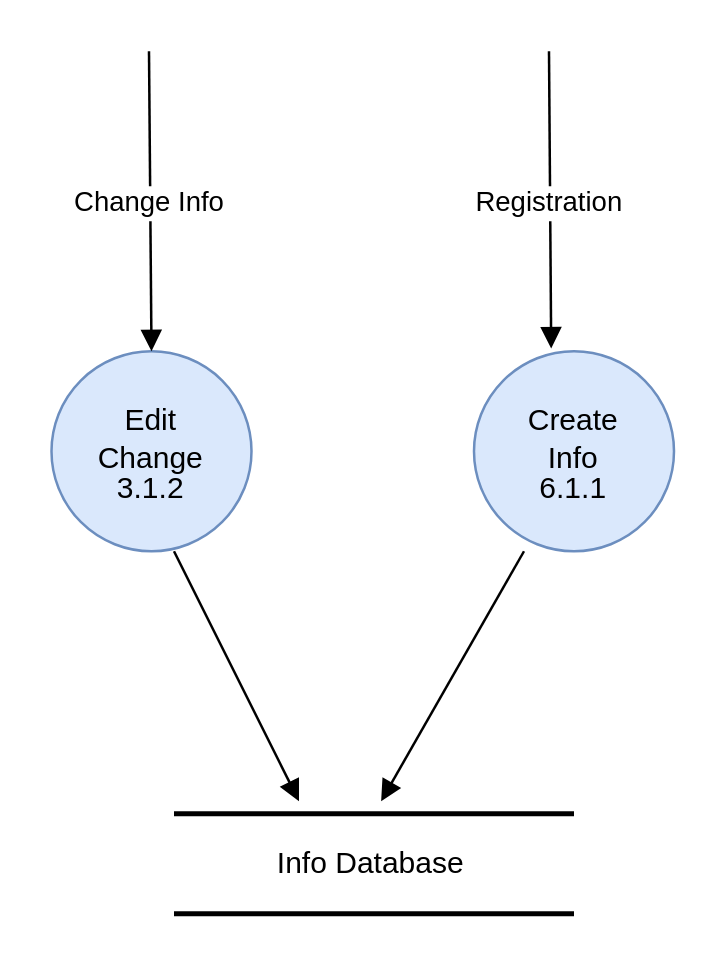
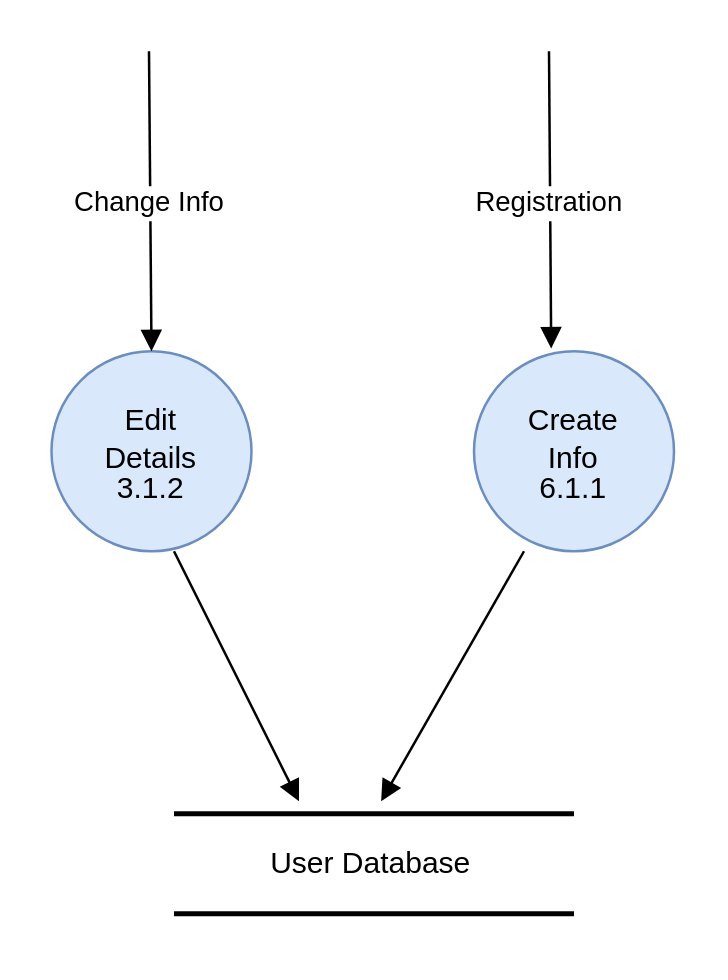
node "Edit Change": label "Edit Change" -> "Edit Details"
node "Info Database": label "Info Database" -> "User Database"
